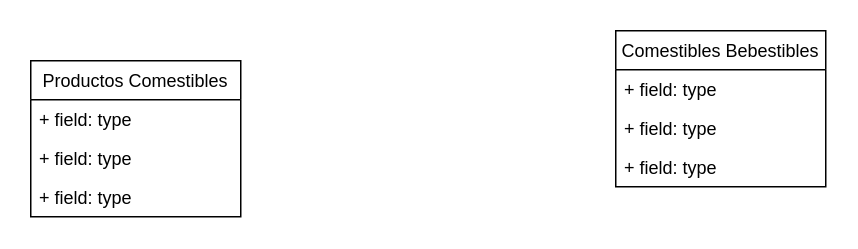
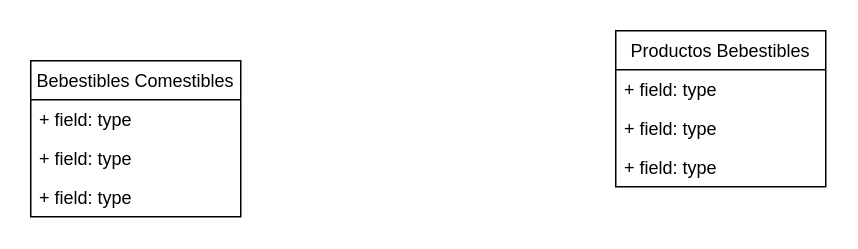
node "Comestibles Bebestibles": label "Comestibles Bebestibles" -> "Productos Bebestibles"
node "Productos Comestibles": label "Productos Comestibles" -> "Bebestibles Comestibles"
